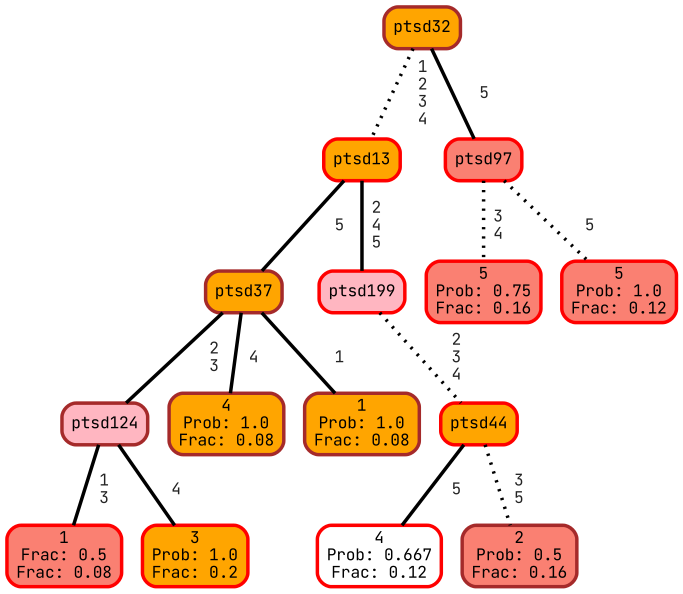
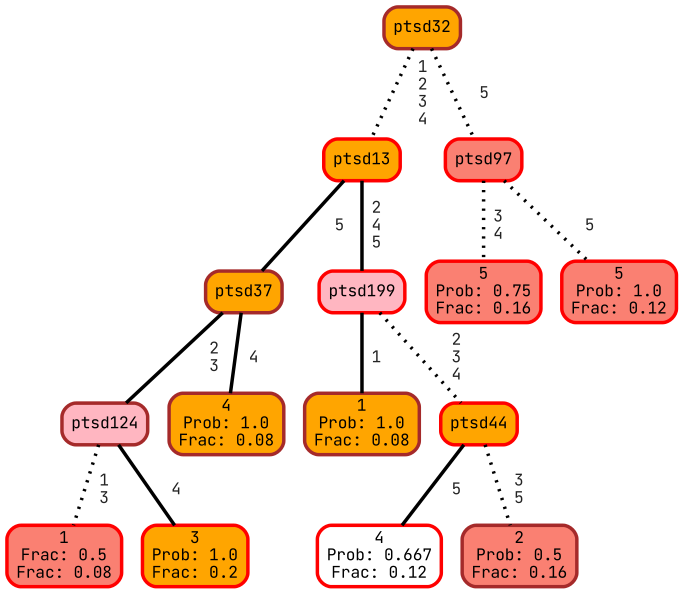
edge "ptsd32" -- "ptsd97": style bold -> dotted
edge "ptsd37" -- "1 Prob: 1.0 Frac: 0.08": now "ptsd199" -- "1 Prob: 1.0 Frac: 0.08"
edge "ptsd124" -- "1 Frac: 0.5 Frac: 0.08": style bold -> dotted
